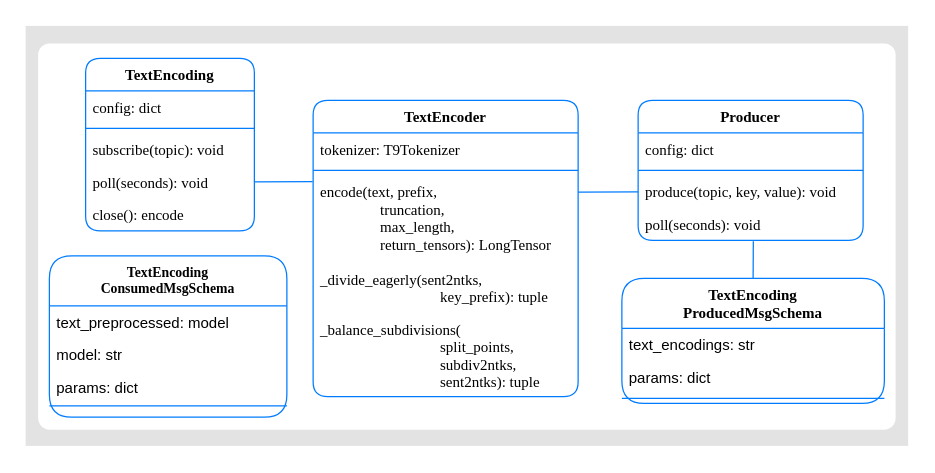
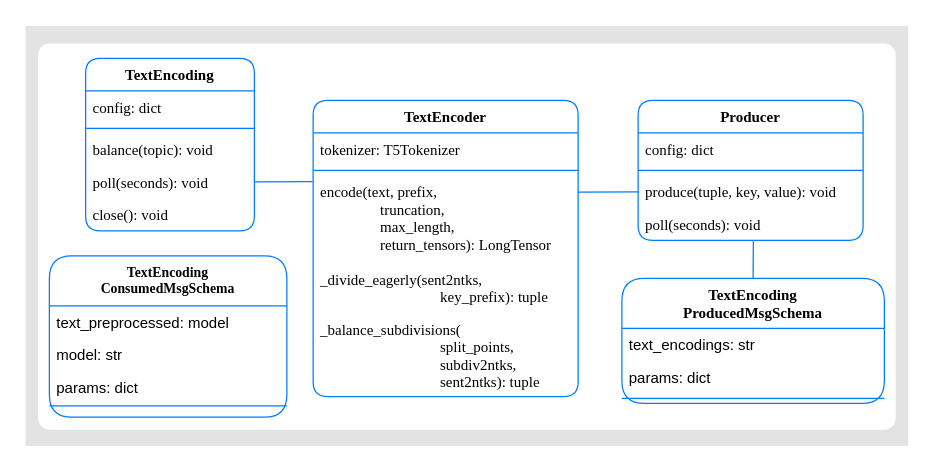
node "tokenizer: T9Tokenizer": label "tokenizer: T9Tokenizer" -> "tokenizer: T5Tokenizer"
node "subscribe(topic): void": label "subscribe(topic): void" -> "balance(topic): void"
node "produce(topic, key, value): void": label "produce(topic, key, value): void" -> "produce(tuple, key, value): void"
node "close(): encode": label "close(): encode" -> "close(): void"
